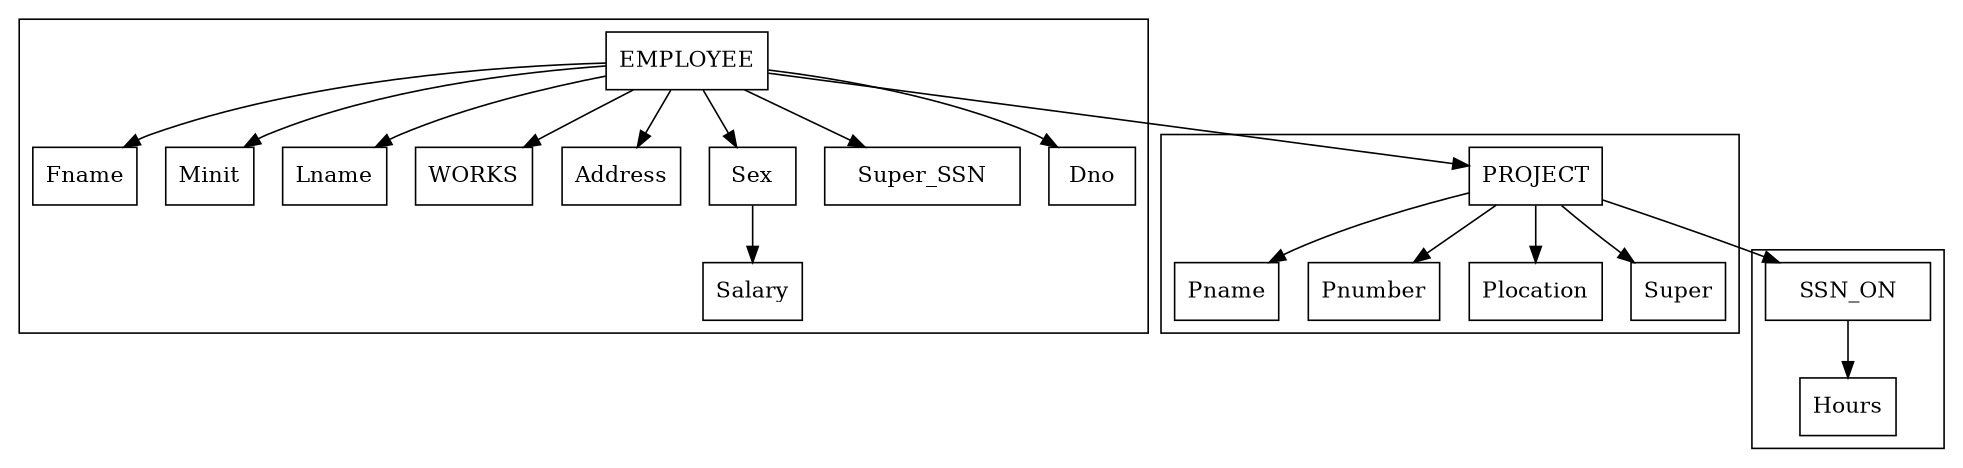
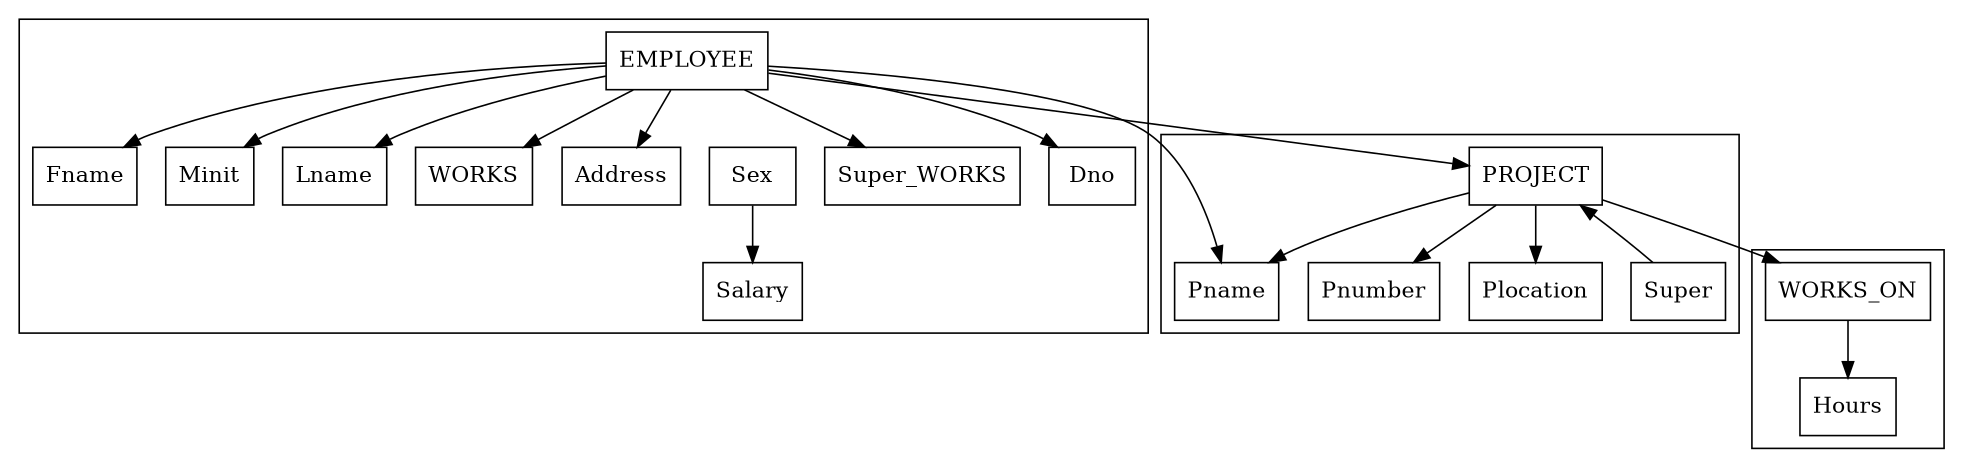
edge "EMPLOYEE" -> "Sex": now "EMPLOYEE" -> "Pname"
node "Super_SSN": label "Super_SSN" -> "Super_WORKS"
edge "PROJECT" -> "Super": reversed
node "SSN_ON": label "SSN_ON" -> "WORKS_ON"
